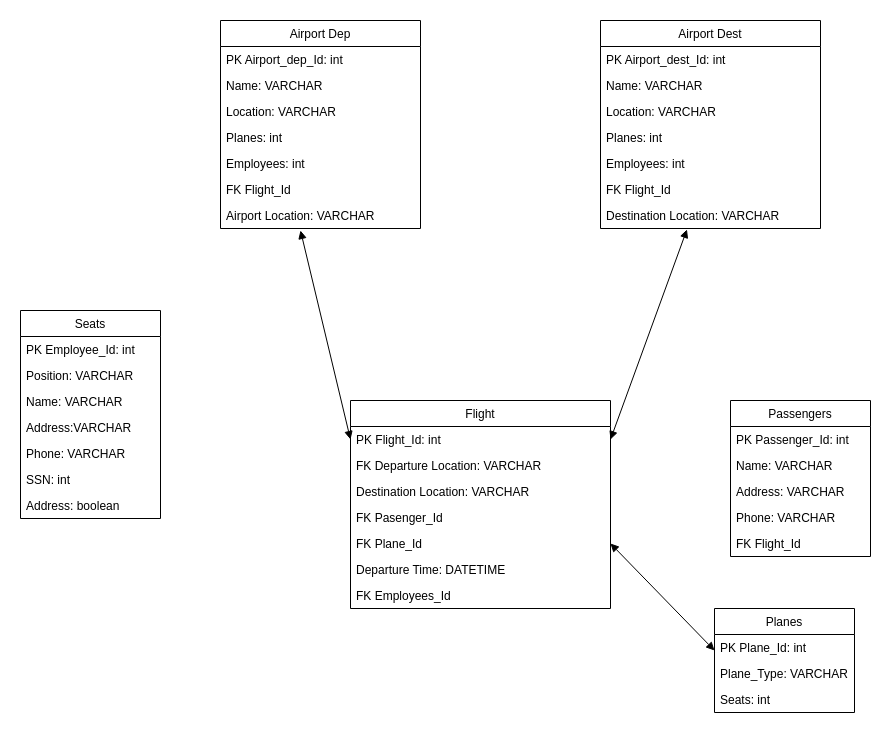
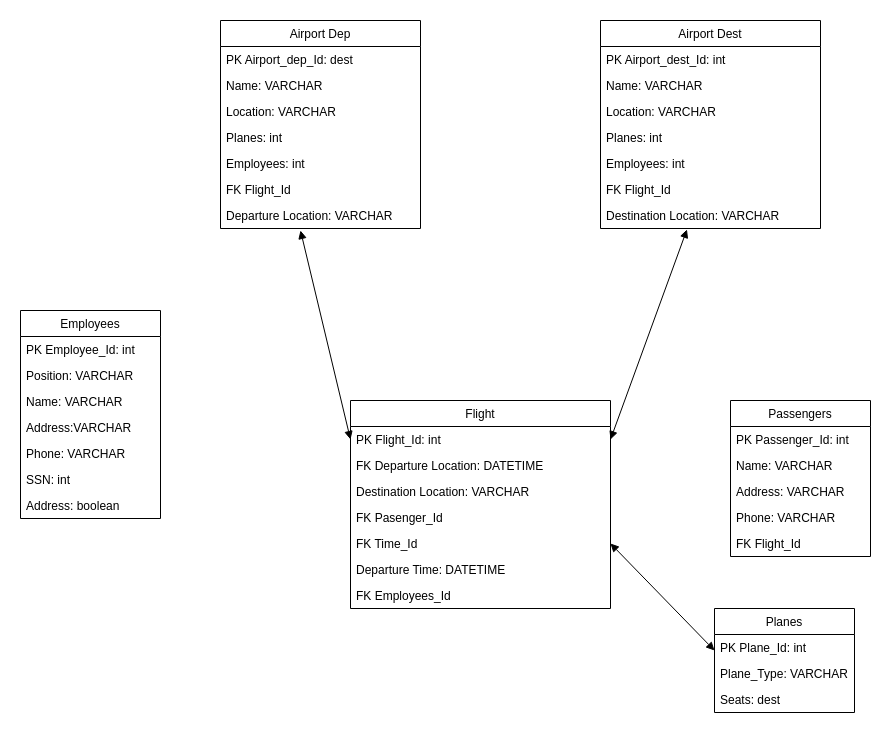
node "PK Airport_dep_Id: int": label "PK Airport_dep_Id: int" -> "PK Airport_dep_Id: dest"
node "Airport Location: VARCHAR": label "Airport Location: VARCHAR" -> "Departure Location: VARCHAR"
node "Seats": label "Seats" -> "Employees"
node "FK Departure Location: VARCHAR": label "FK Departure Location: VARCHAR" -> "FK Departure Location: DATETIME"
node "FK Plane_Id": label "FK Plane_Id" -> "FK Time_Id"
node "Seats: int": label "Seats: int" -> "Seats: dest"
